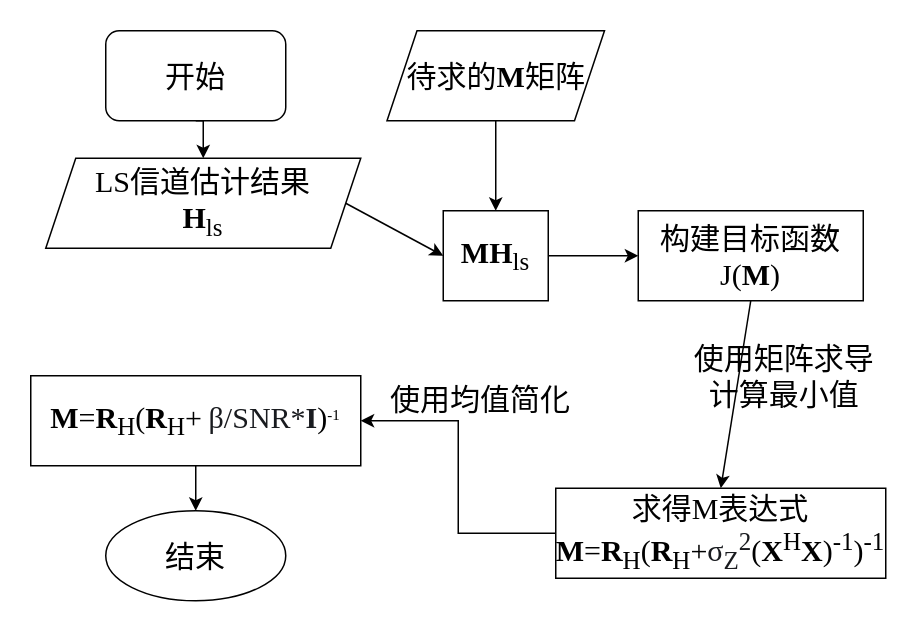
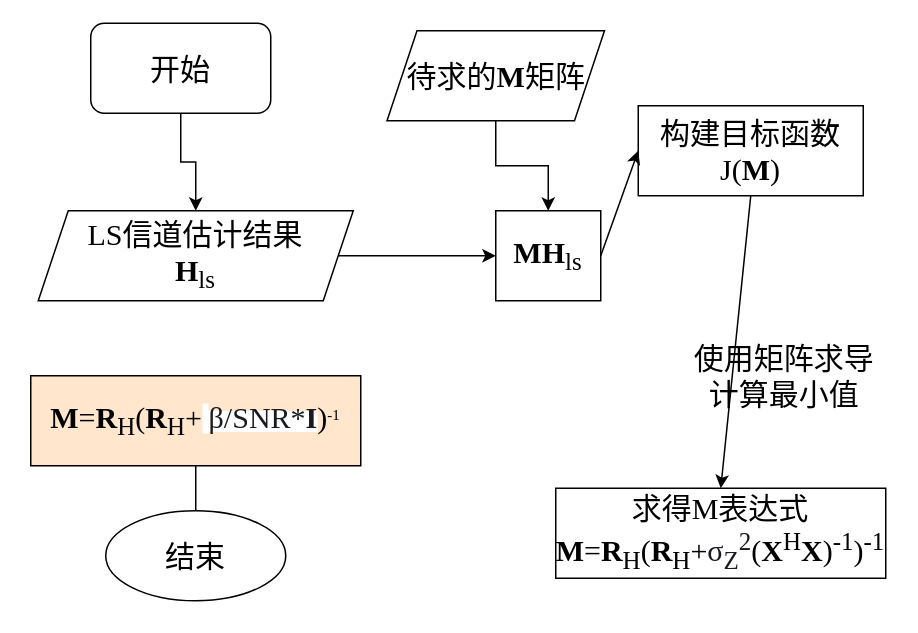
node "开始": moved (196, 76) -> (181, 68)
node "LS信道估计结果 Hls": moved (203, 203) -> (196, 256)
node "MHls": moved (496, 256) -> (548, 256)
node "构建目标函数 J(M)": moved (751, 256) -> (751, 151)
node "使用均值简化": removed
node "M=RH(RH+ β/SNR*I)-1": fillcolor #ffffff -> #ffe6cc
edge "求得M表达式 M=RH(RH+σZ2(XHX)-1)-1" -> "M=RH(RH+ β/SNR*I)-1": removed
edge "M=RH(RH+ β/SNR*I)-1" -> "结束": arrowhead classic -> none
